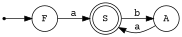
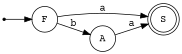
edge "S" -> "A": now "F" -> "A"
